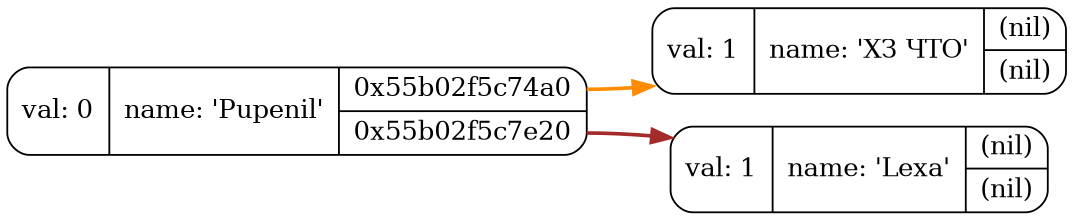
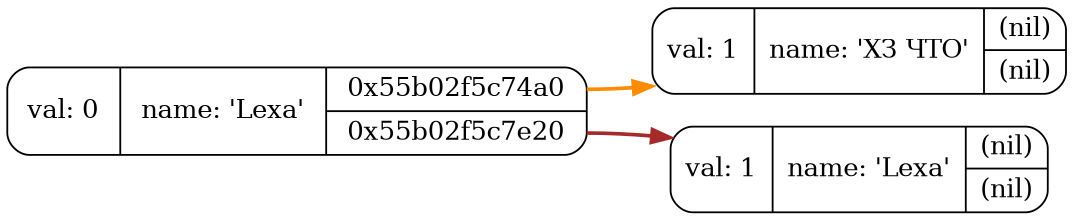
node "val: 0": text "name: 'Pupenil'" -> "name: 'Lexa'"
